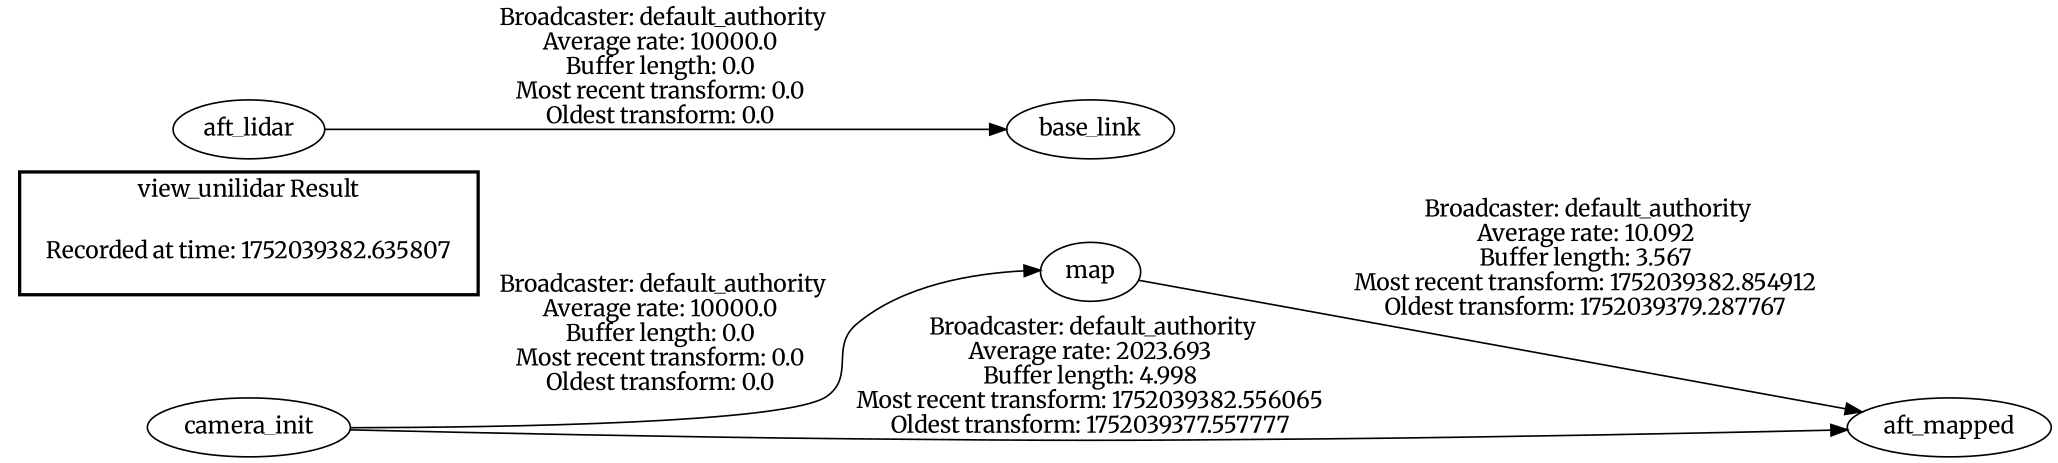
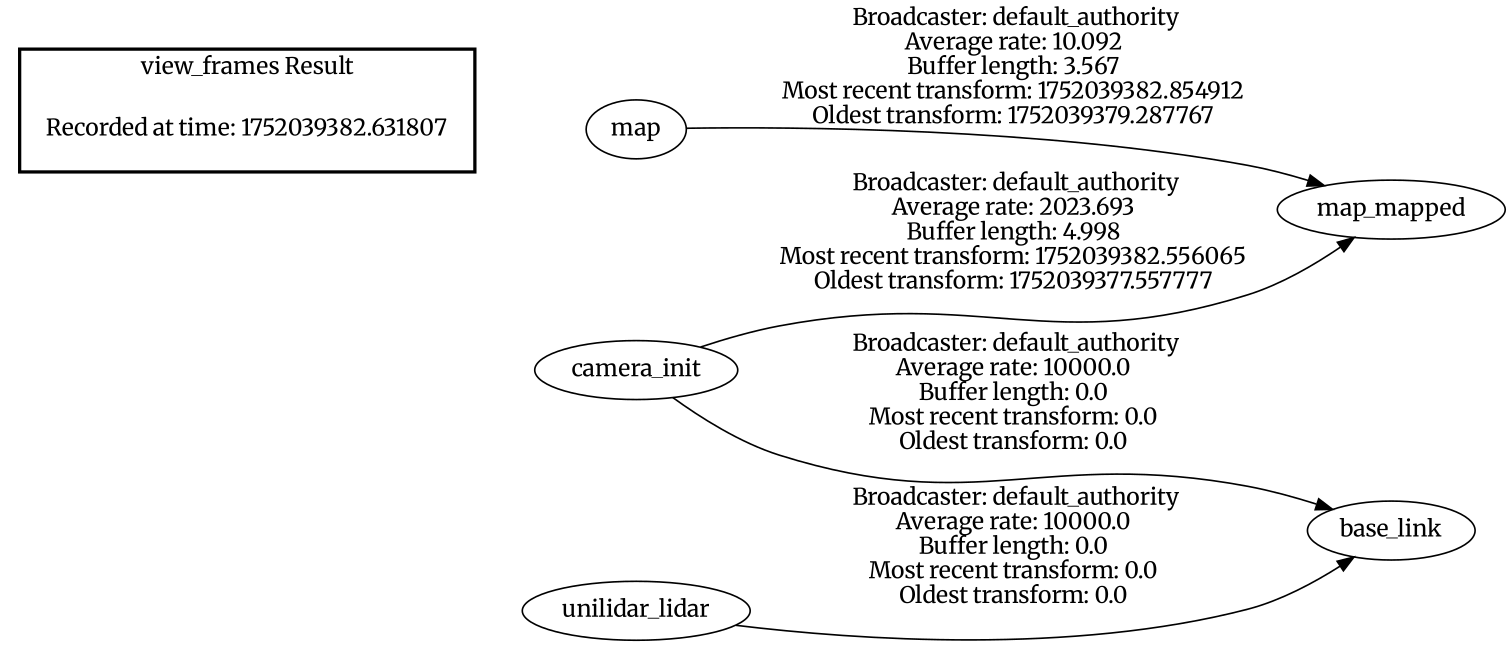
node "aft_lidar": label "aft_lidar" -> "unilidar_lidar"
cluster "view_unilidar Result": label "view_unilidar Result" -> "view_frames Result"
node "Recorded at time: 1752039382.635807": label "Recorded at time: 1752039382.635807" -> "Recorded at time: 1752039382.631807"
edge "camera_init" -> "map": now "camera_init" -> "base_link"
node "aft_mapped": label "aft_mapped" -> "map_mapped"
